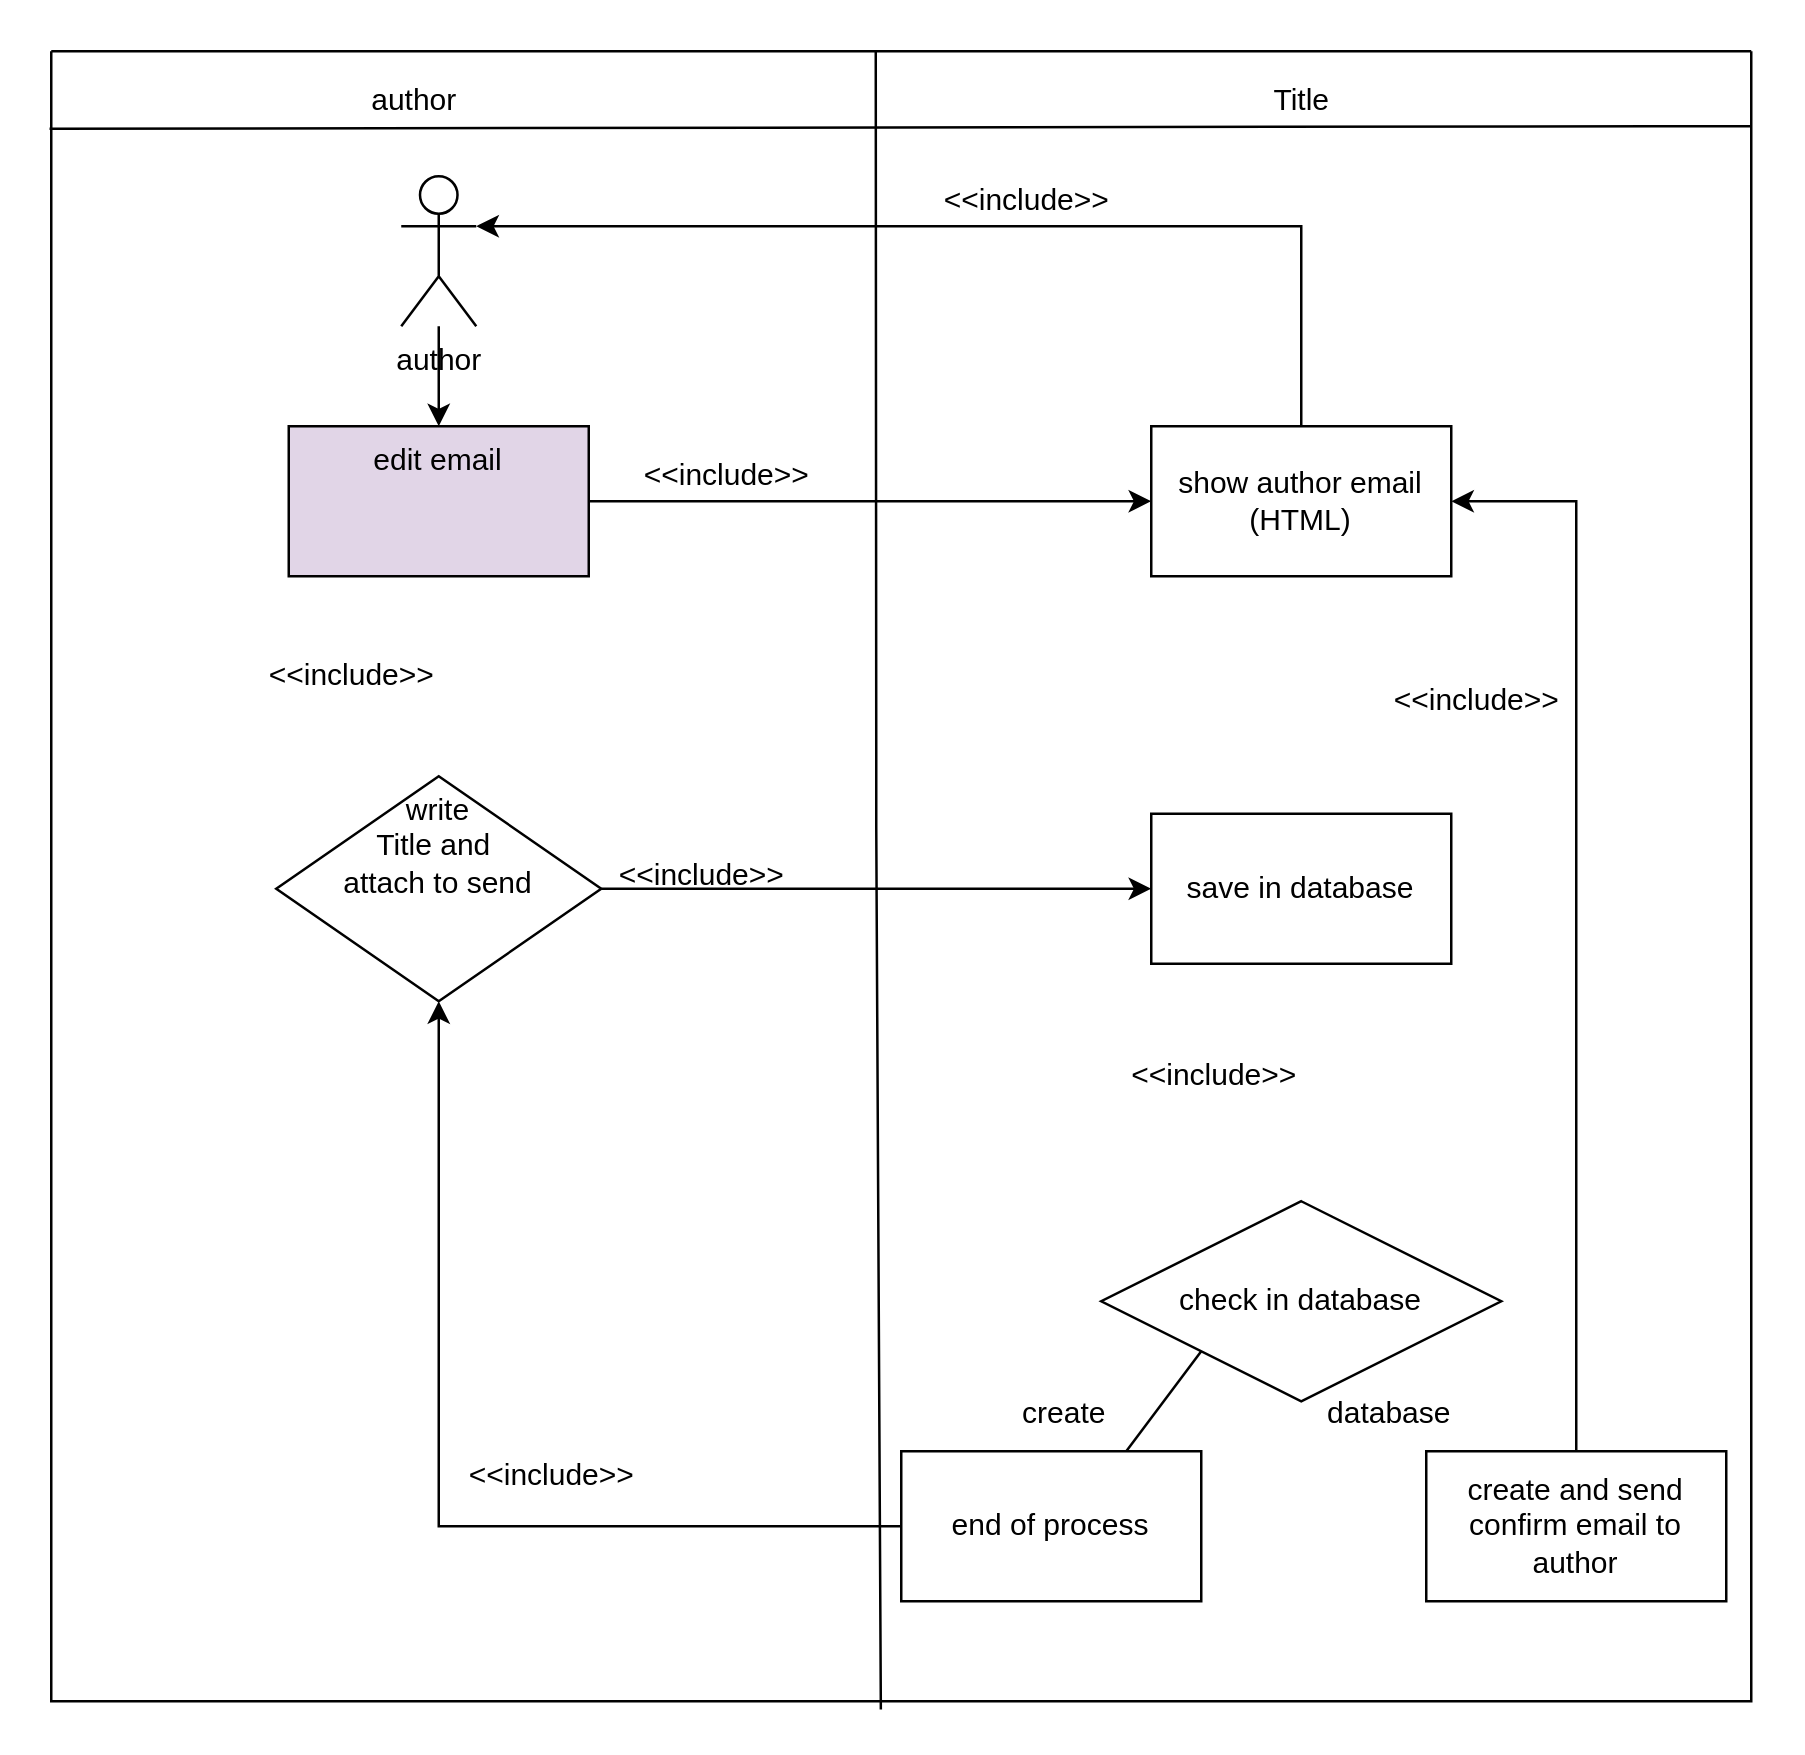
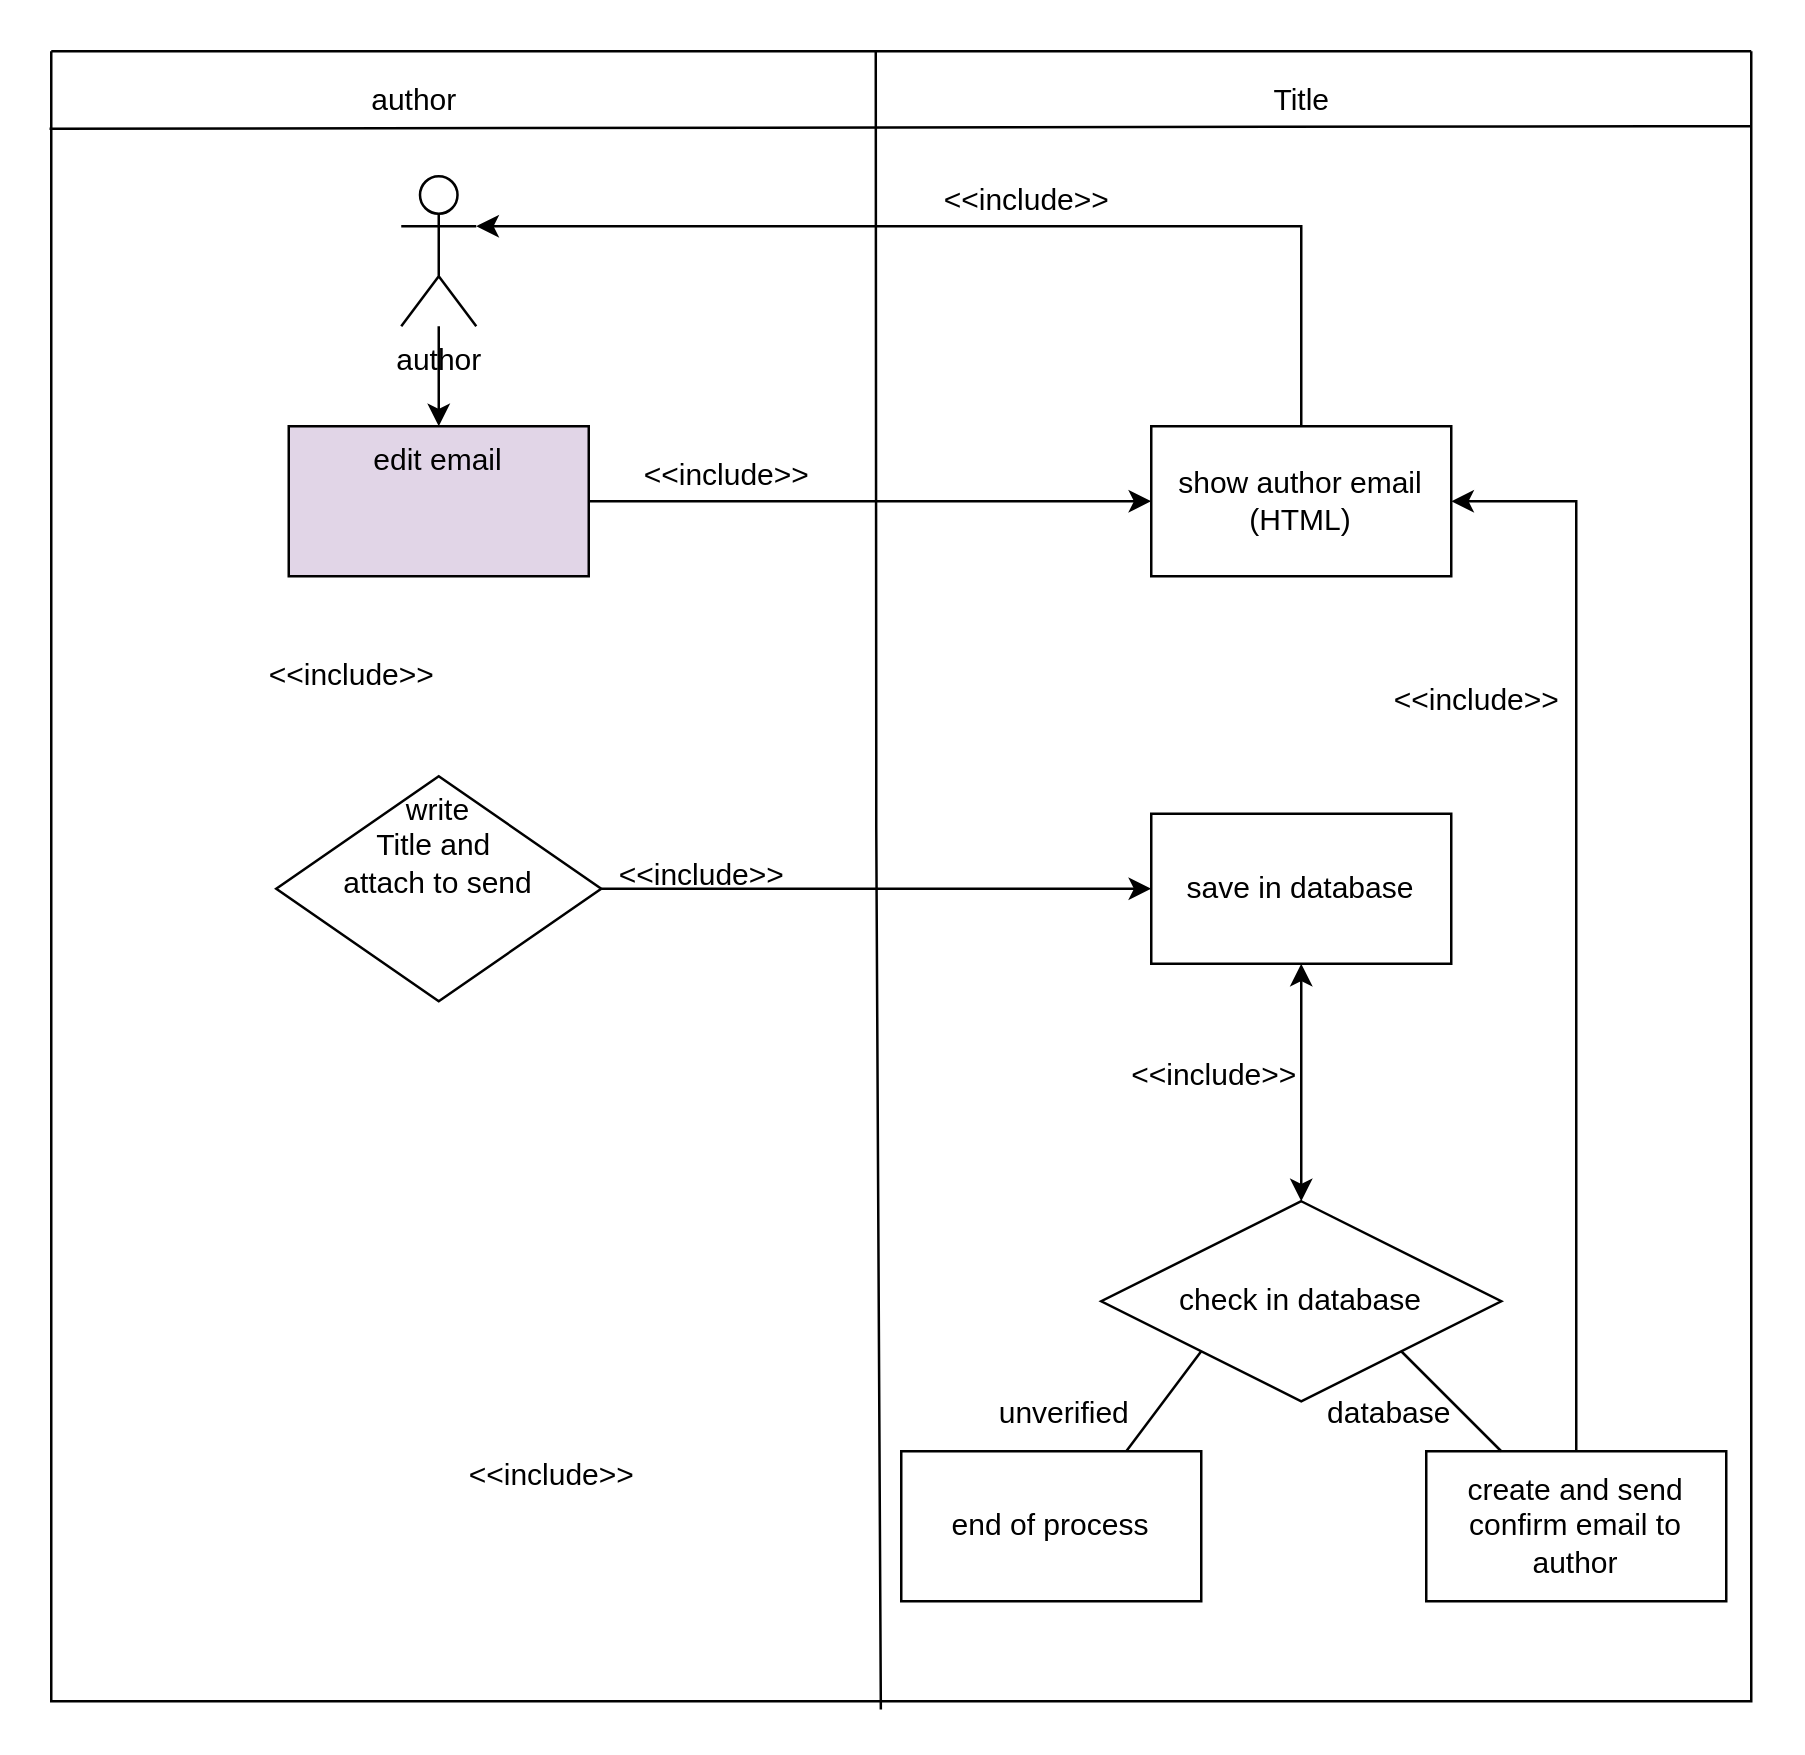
edge "save in database" -- "check in database": added
edge "check in database" -- "create and send confirm email to author": added
node "create": label "create" -> "unverified"
edge "end of process" -> "write Title and attach to send": removed
